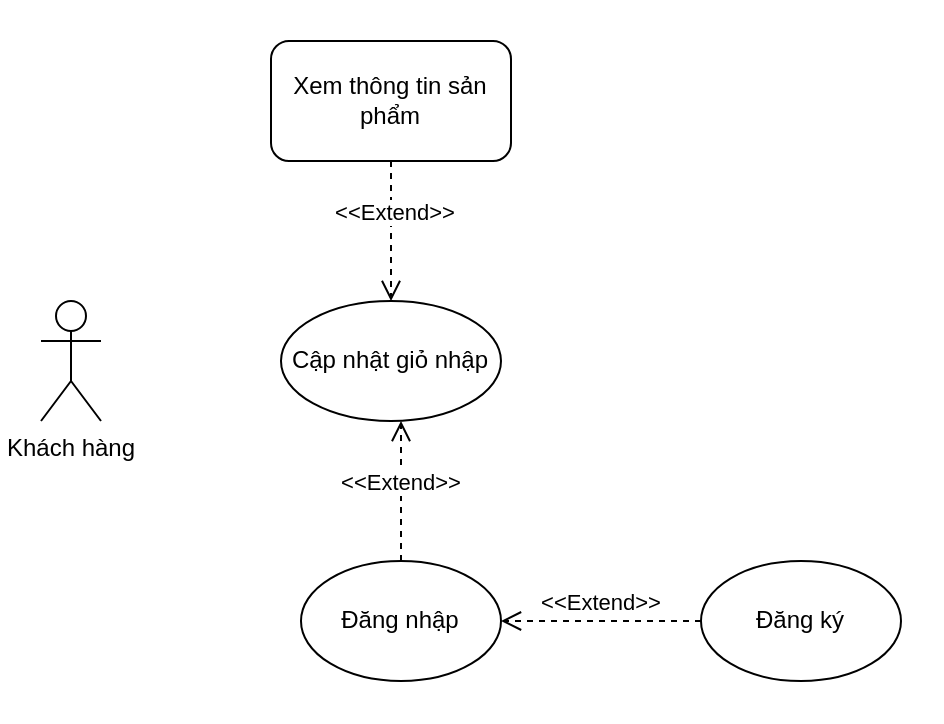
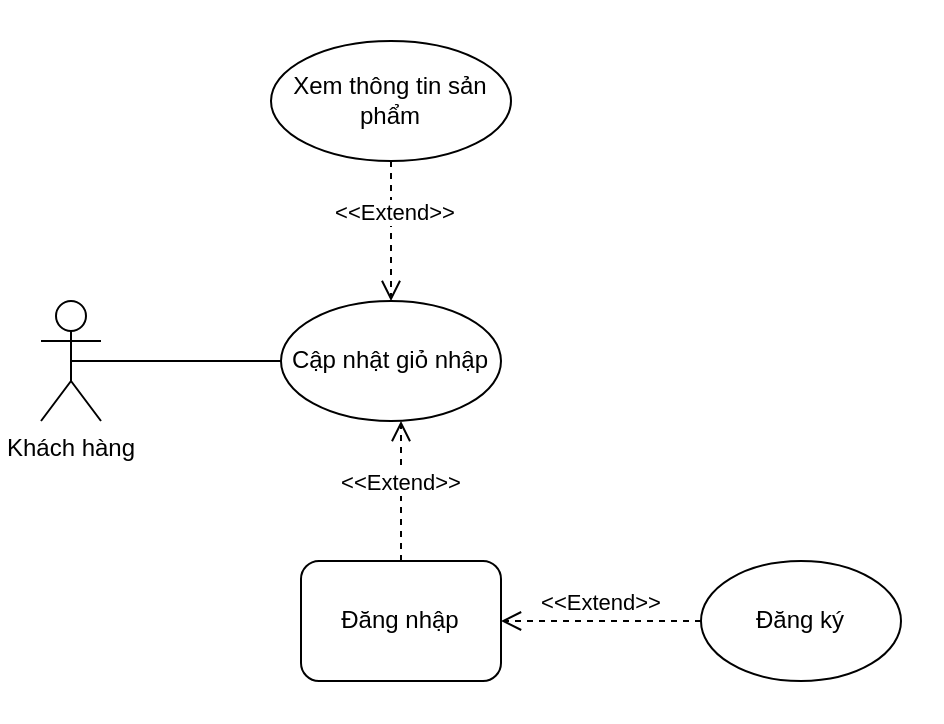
node "Xem thông tin sản phẩm": shape rounded rectangle -> ellipse
edge "Khách hàng" -- "Cập nhật giỏ nhập": added
node "Đăng nhập": shape ellipse -> rounded rectangle
